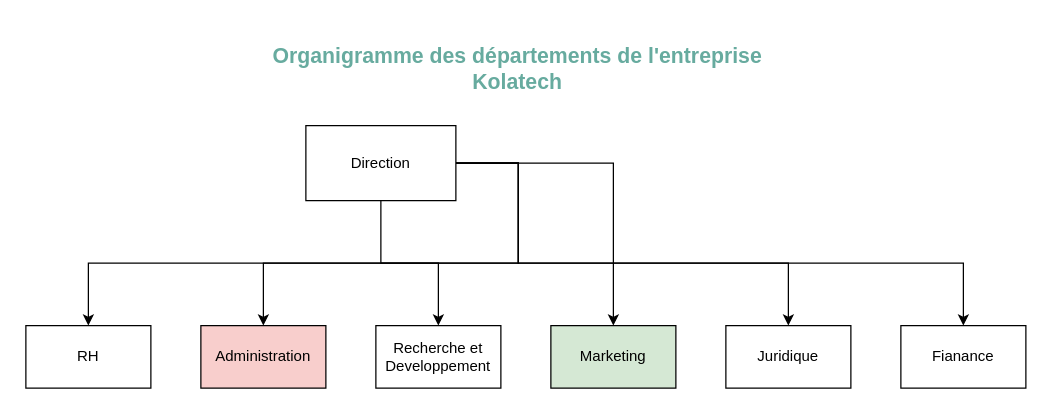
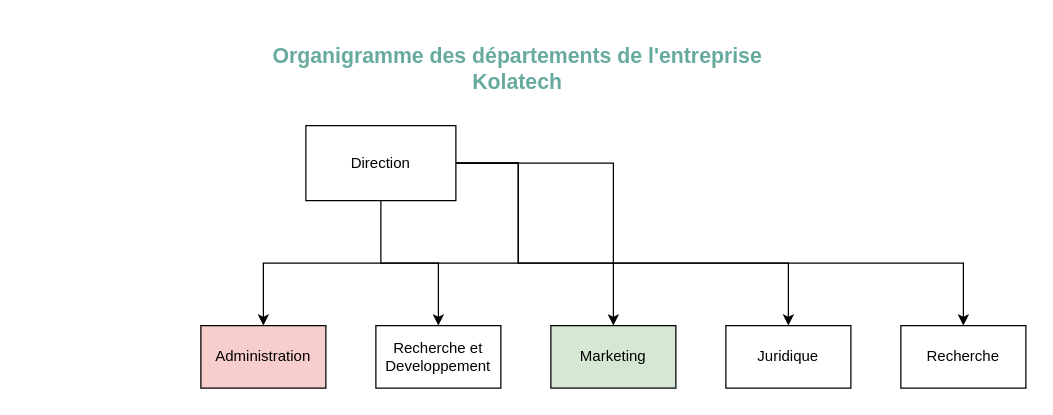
edge "Direction" -> "RH": removed
node "RH": removed
node "Fianance": label "Fianance" -> "Recherche"
